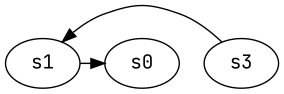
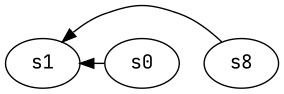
edge "s1" -> "s0": reversed
node "s3": label "s3" -> "s8"
